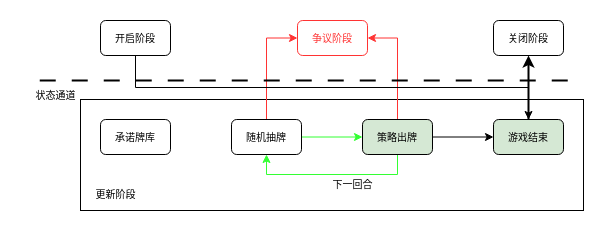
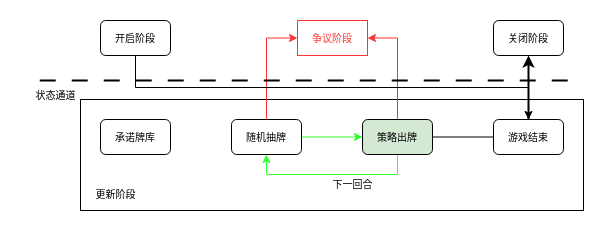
node "争议阶段": shape rounded rectangle -> rectangle
edge "策略出牌" -> "游戏结束": arrowhead classic -> none
node "游戏结束": fillcolor #d5e8d4 -> #ffffff
